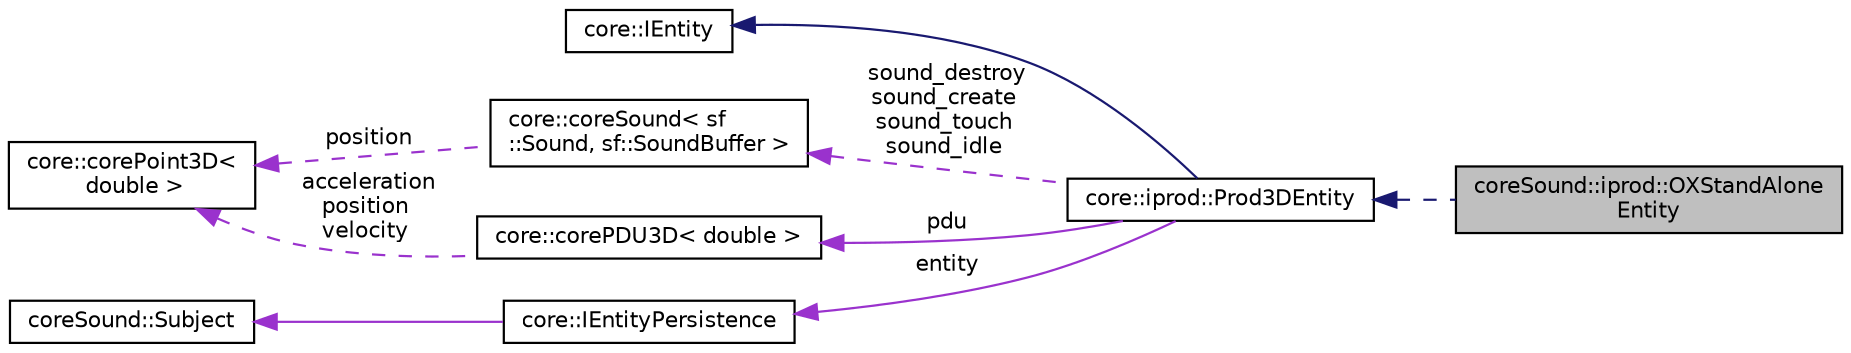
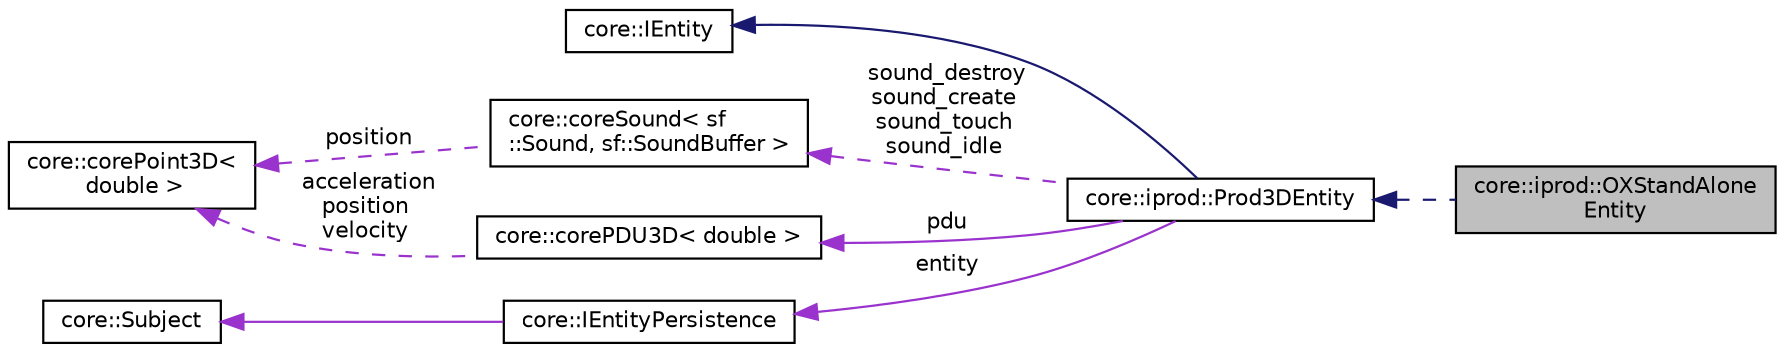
node "coreSound::iprod::OXStandAlone Entity": label "coreSound::iprod::OXStandAlone Entity" -> "core::iprod::OXStandAlone Entity"
node "coreSound::Subject": label "coreSound::Subject" -> "core::Subject"
